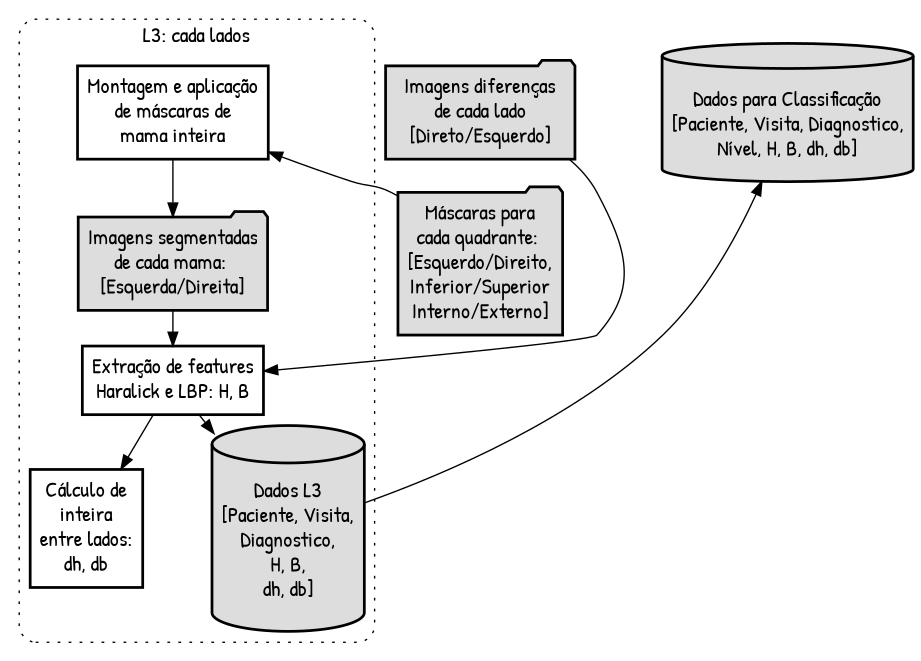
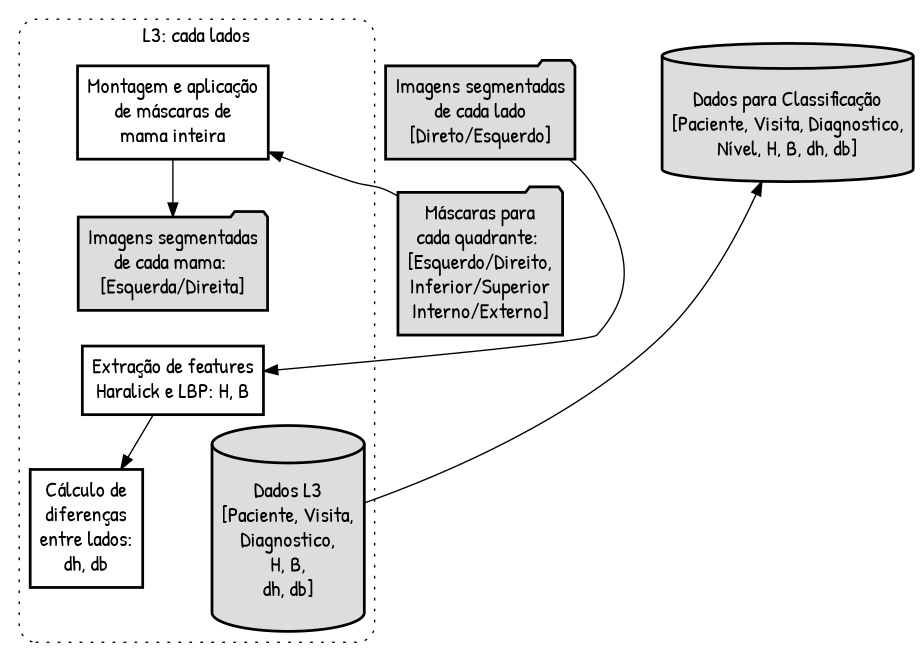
node "Imagens diferenças de cada lado [Direto/Esquerdo]": label "Imagens diferenças de cada lado [Direto/Esquerdo]" -> "Imagens segmentadas de cada lado [Direto/Esquerdo]"
edge "Imagens segmentadas de cada mama: [Esquerda/Direita]" -> "Extração de features Haralick e LBP: H, B": removed
edge "Extração de features Haralick e LBP: H, B" -> "Dados L3 [Paciente, Visita, Diagnostico, H, B, dh, db]": removed
node "Cálculo de inteira entre lados: dh, db": label "Cálculo de inteira entre lados: dh, db" -> "Cálculo de diferenças entre lados: dh, db"
